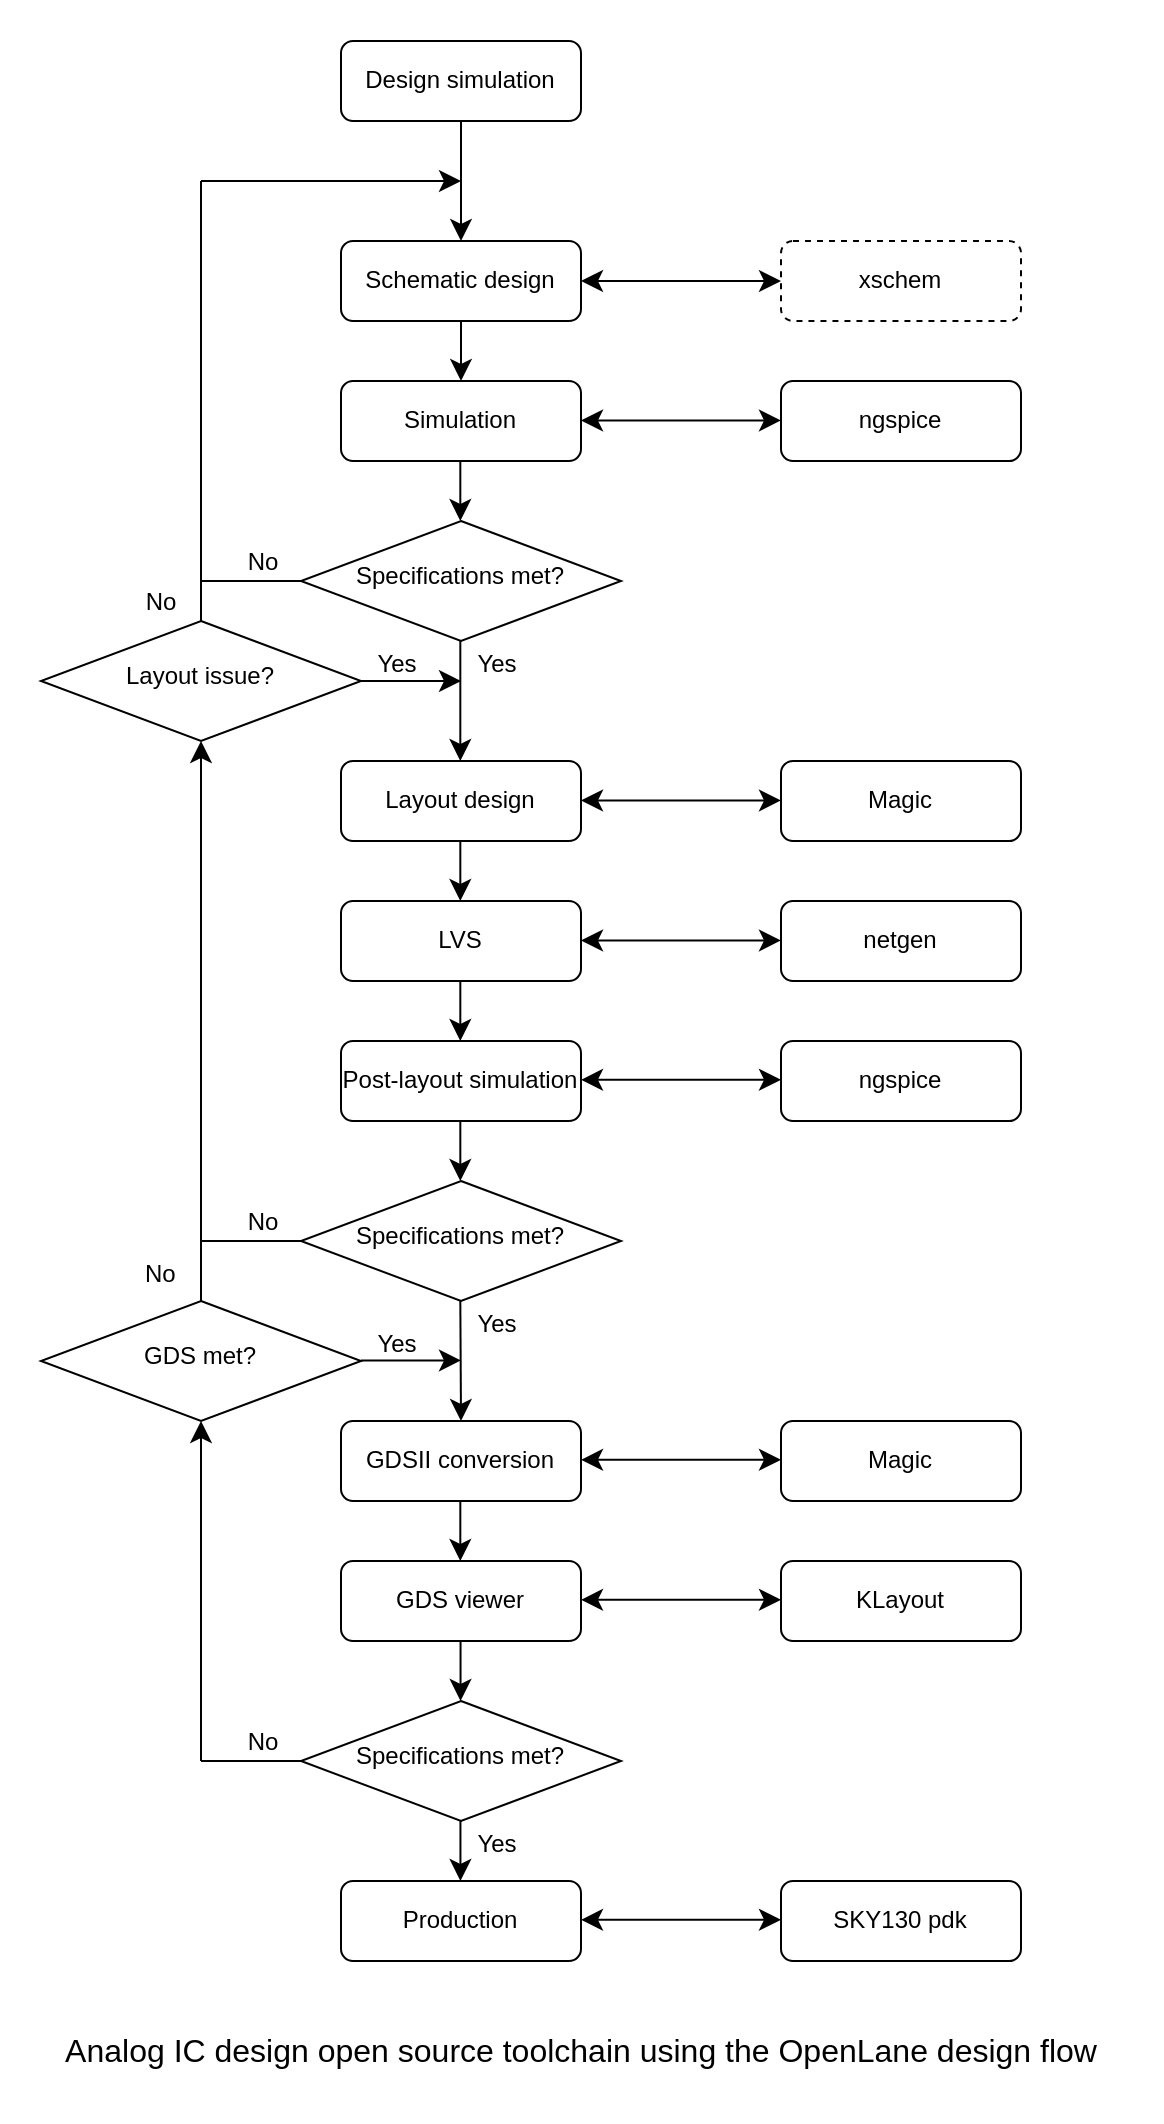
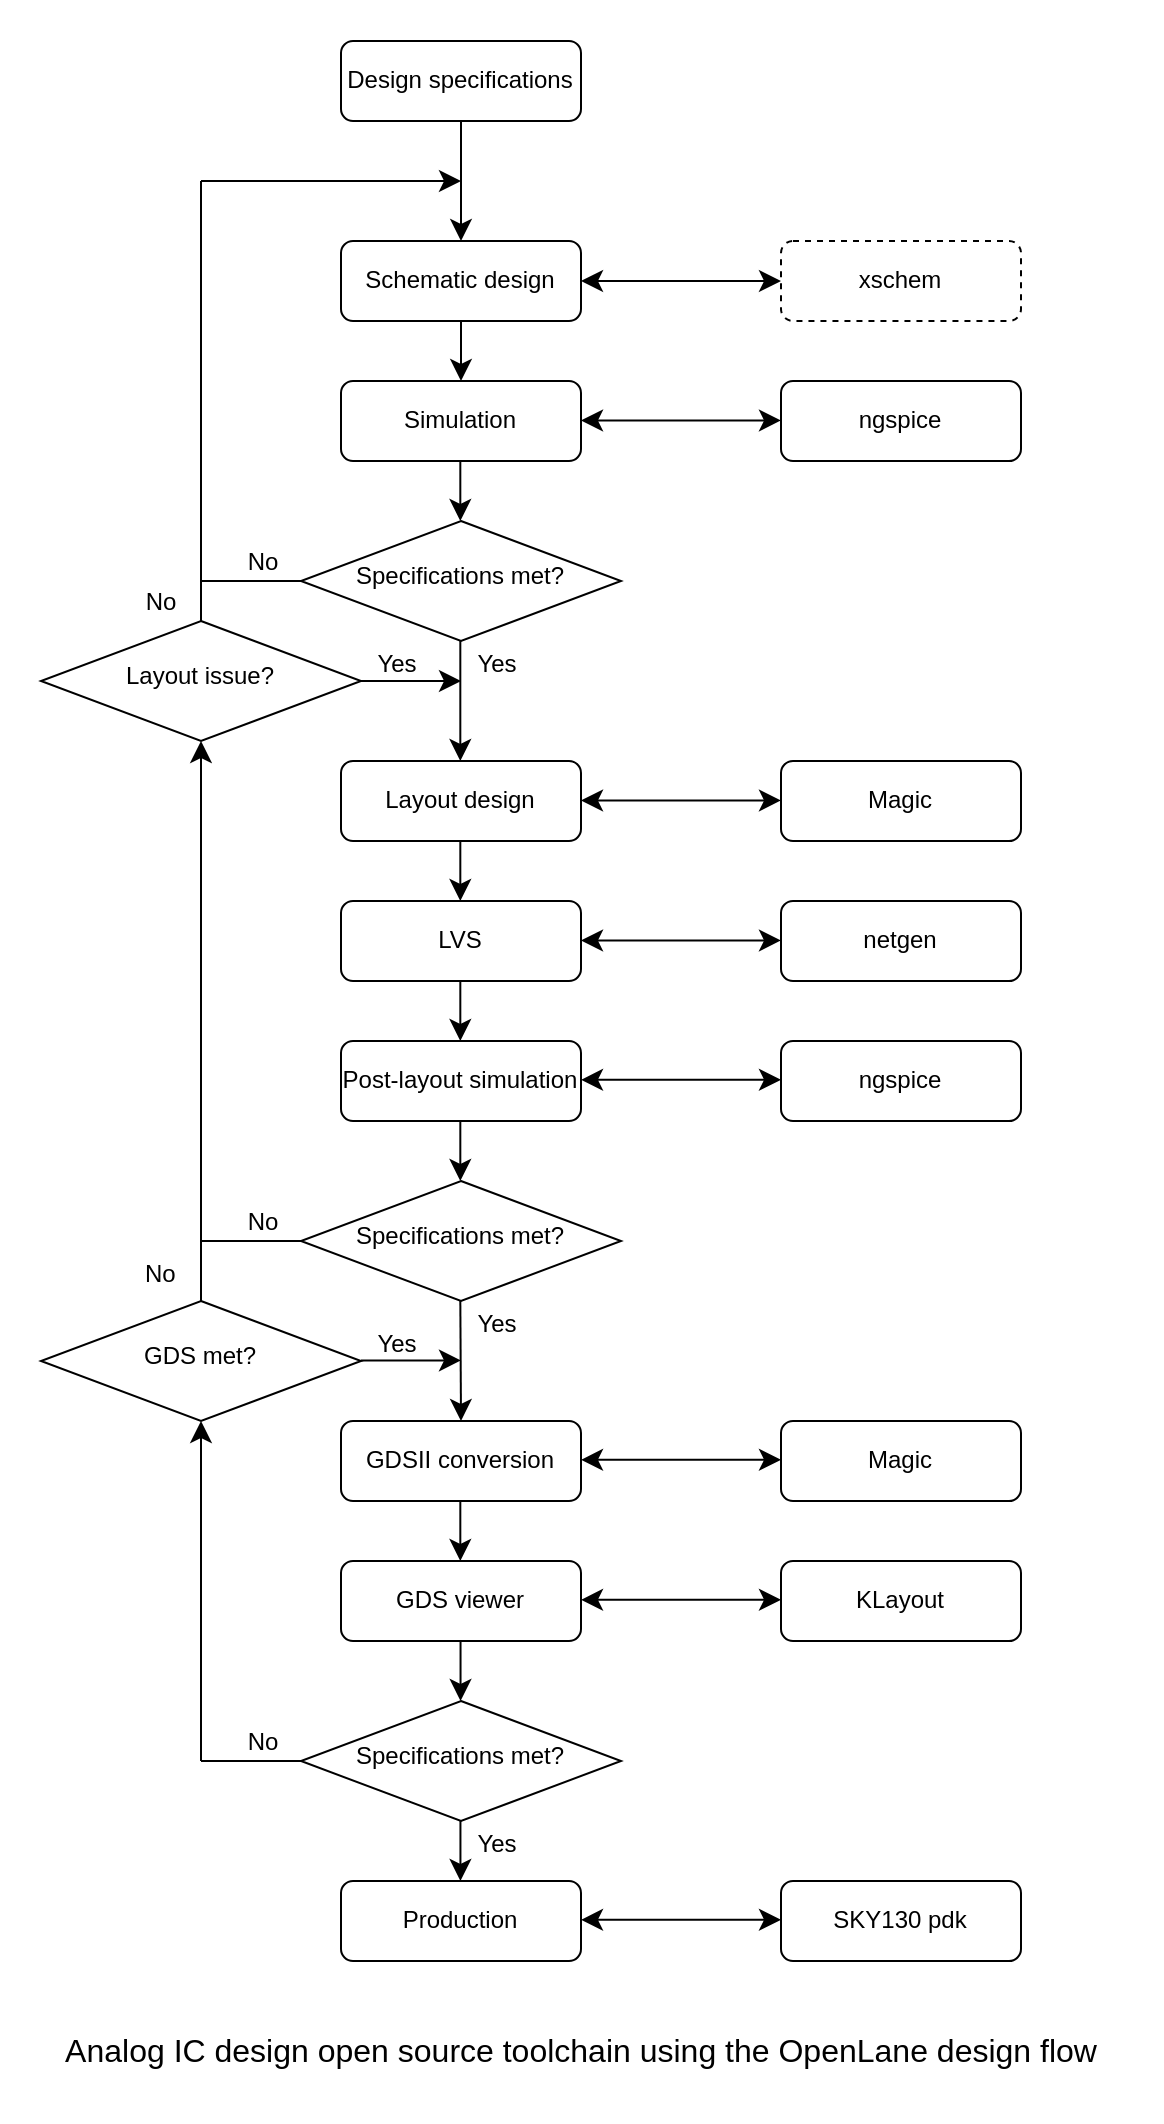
node "Design simulation": label "Design simulation" -> "Design specifications"
